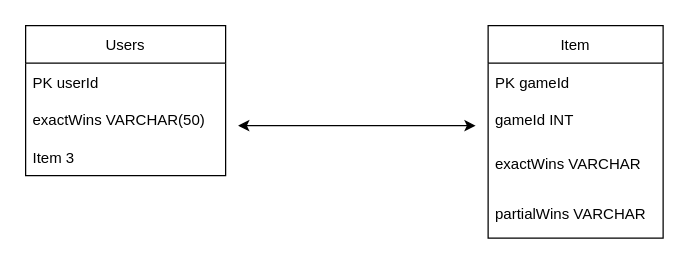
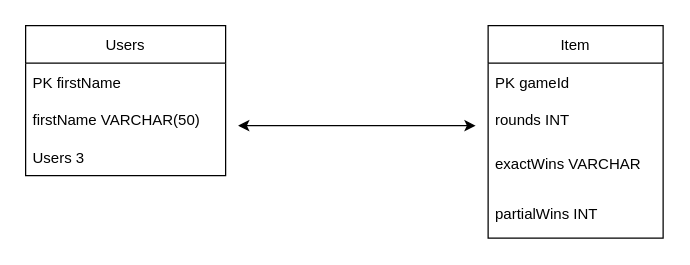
node "PK userId": label "PK userId" -> "PK firstName"
node "exactWins VARCHAR(50)": label "exactWins VARCHAR(50)" -> "firstName VARCHAR(50)"
node "gameId INT": label "gameId INT" -> "rounds INT"
node "Item 3": label "Item 3" -> "Users 3"
node "partialWins VARCHAR": label "partialWins VARCHAR" -> "partialWins INT"
